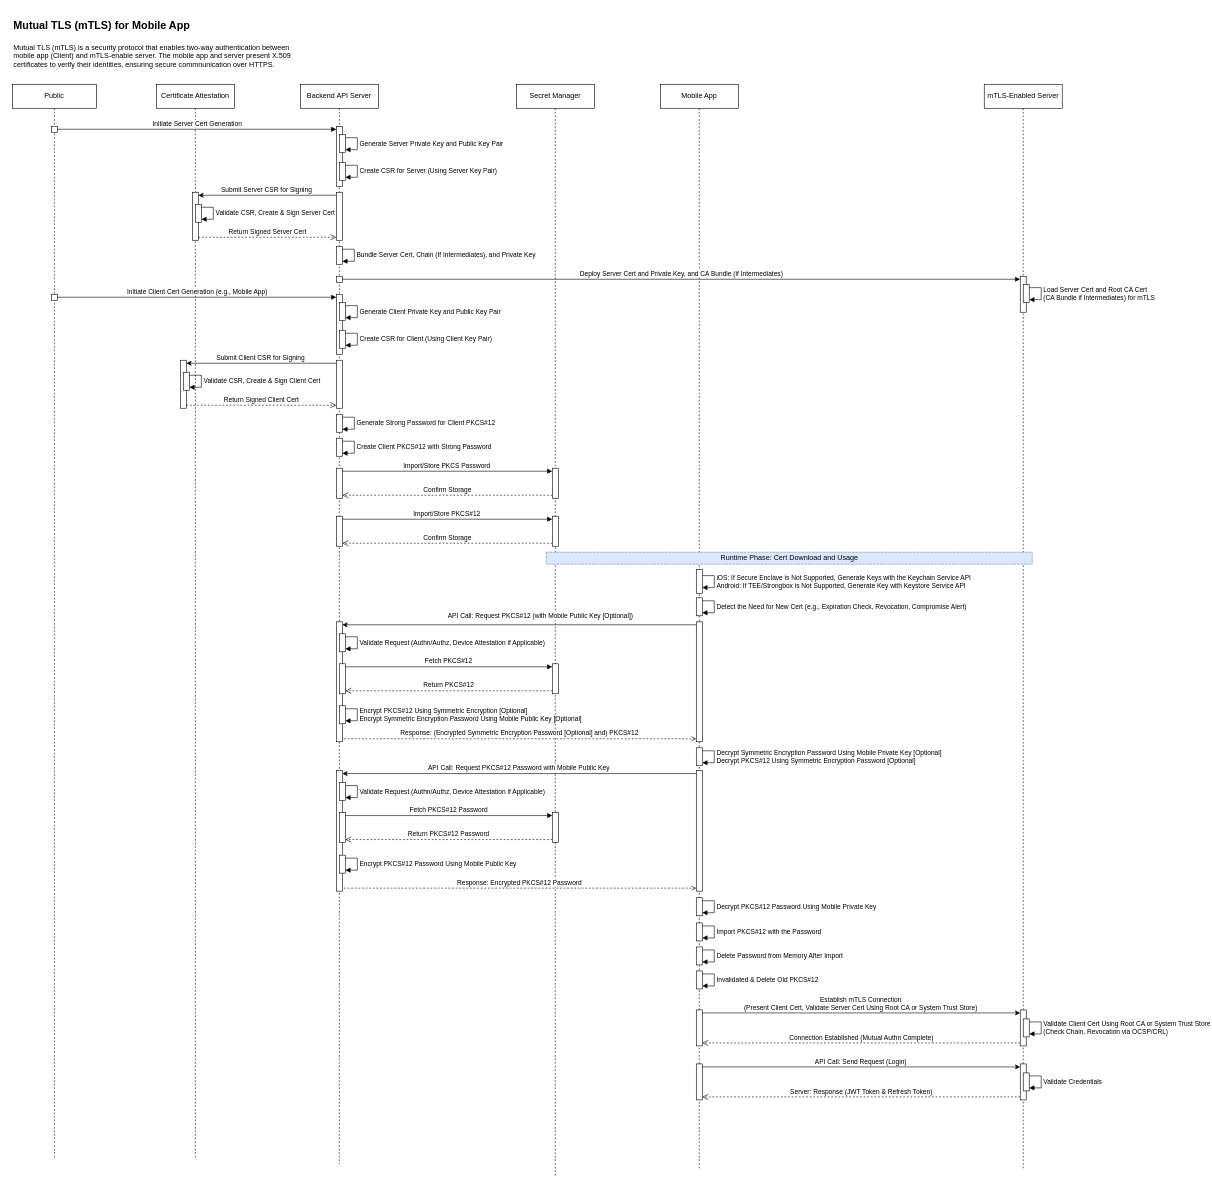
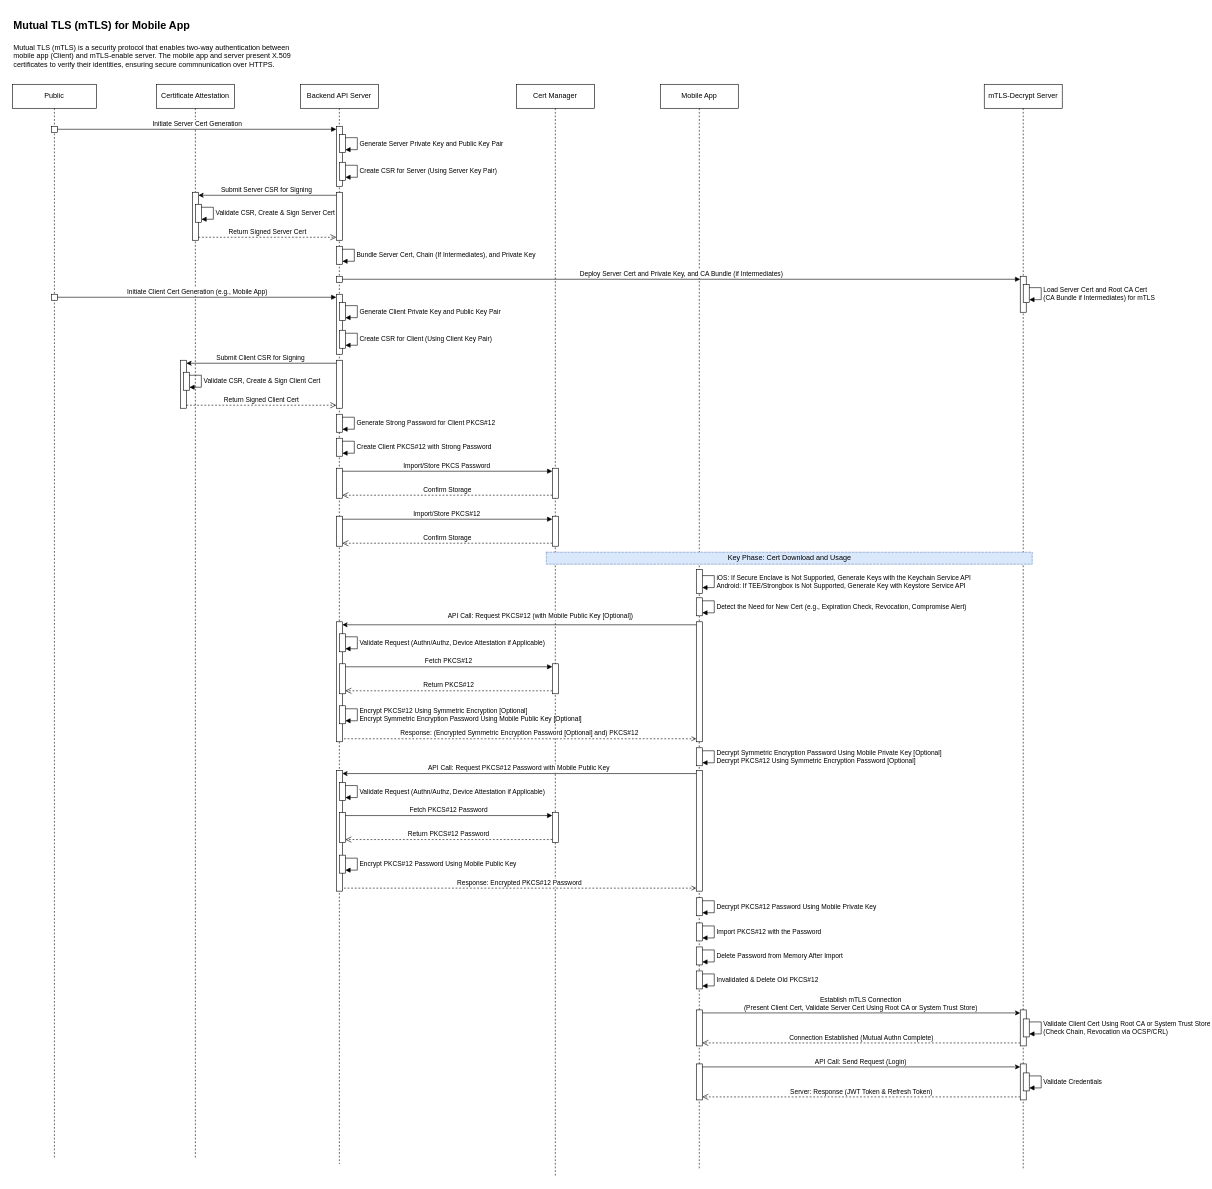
node "Secret Manager": label "Secret Manager" -> "Cert Manager"
node "mTLS-Enabled Server": label "mTLS-Enabled Server" -> "mTLS-Decrypt Server"
node "Runtime Phase: Cert Download and Usage": label "Runtime Phase: Cert Download and Usage" -> "Key Phase: Cert Download and Usage"
